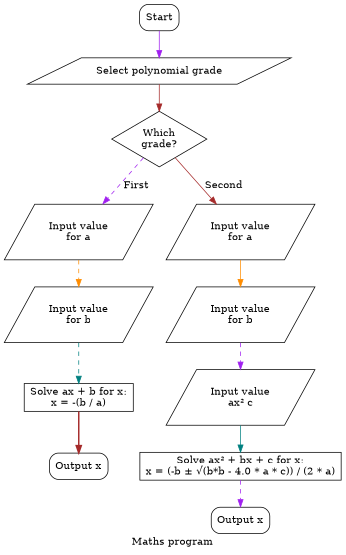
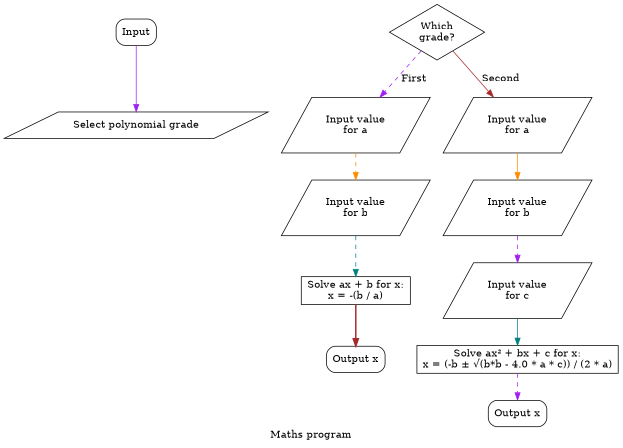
node "Start": label "Start" -> "Input"
edge "Select polynomial grade" -> "Which grade?": removed
node "Input value ax² c": label "Input value ax² c" -> "Input value for c"
